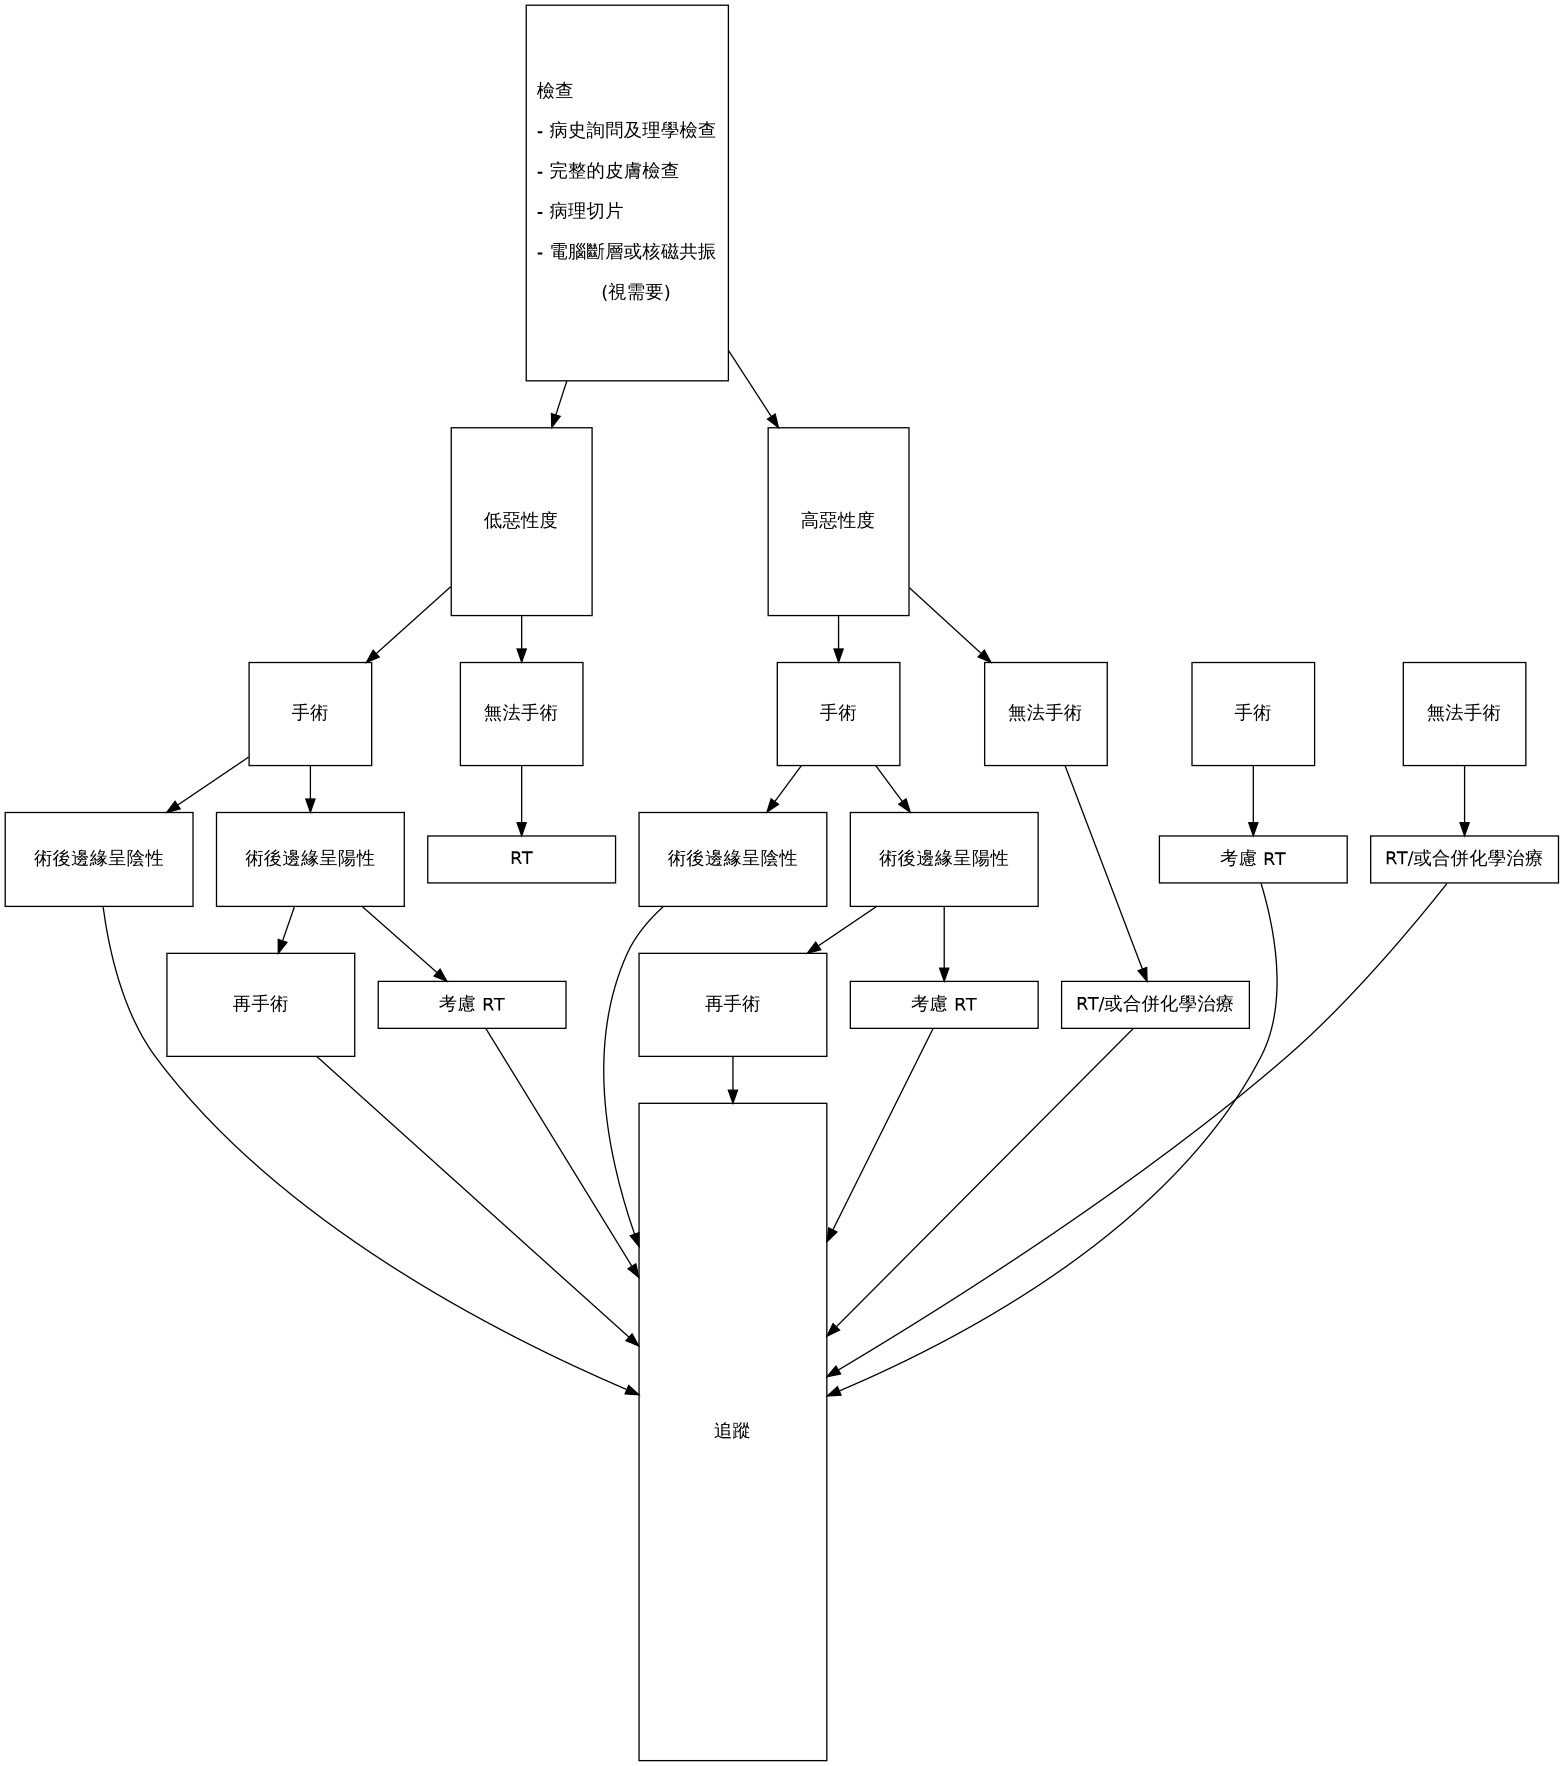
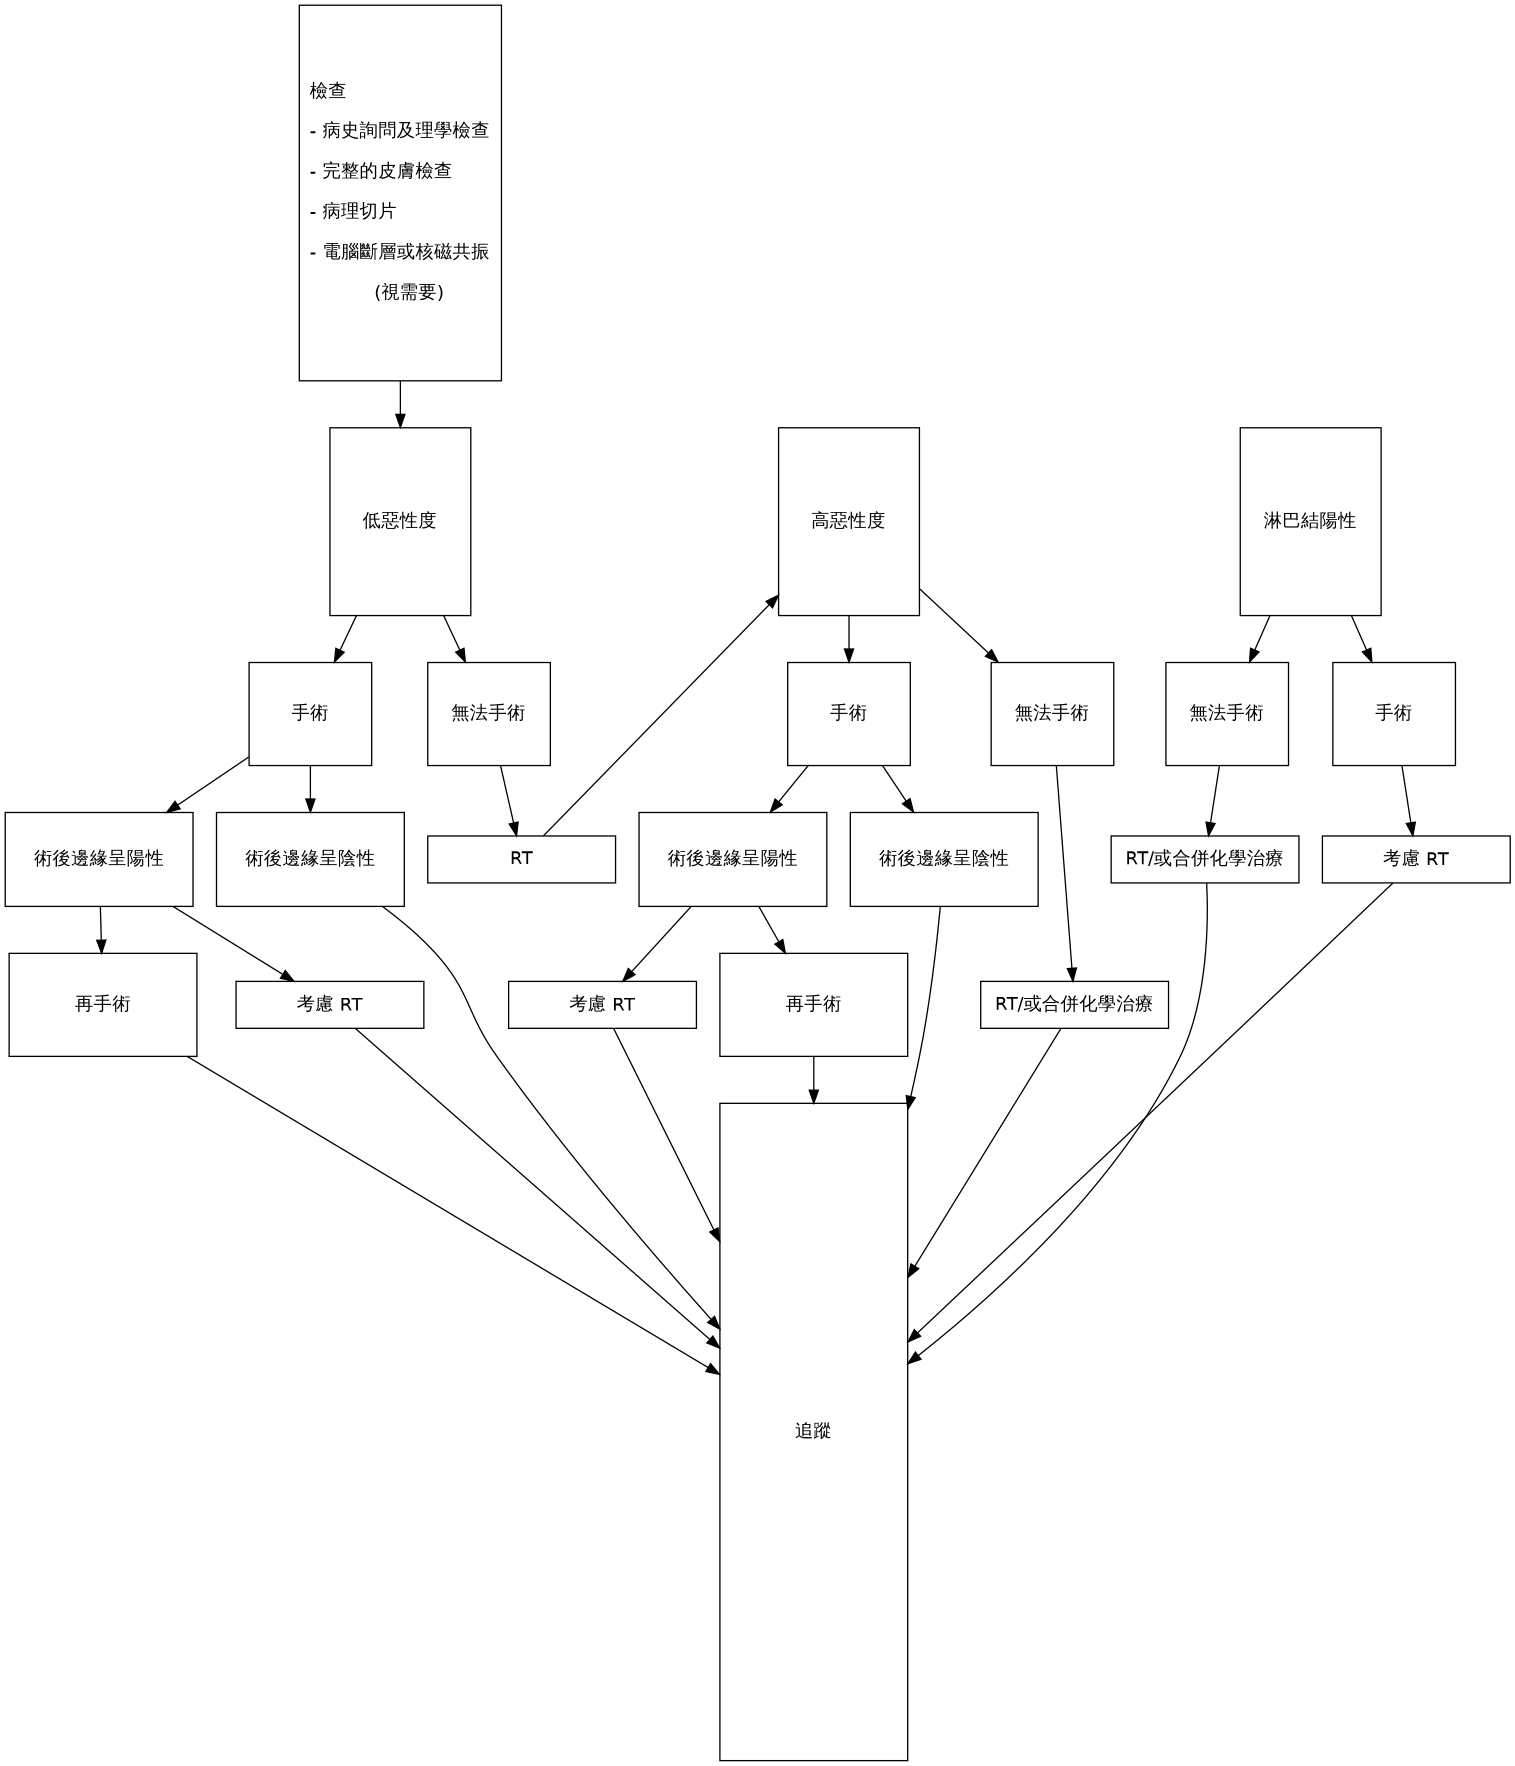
edge "檢查 - 病史詢問及理學檢查 - 完整的皮膚檢查 - 病理切片 - 電腦斷層或核磁共振 (視需要)" -> "高惡性度": now "RT" -> "高惡性度"
node "淋巴結陽性": added
